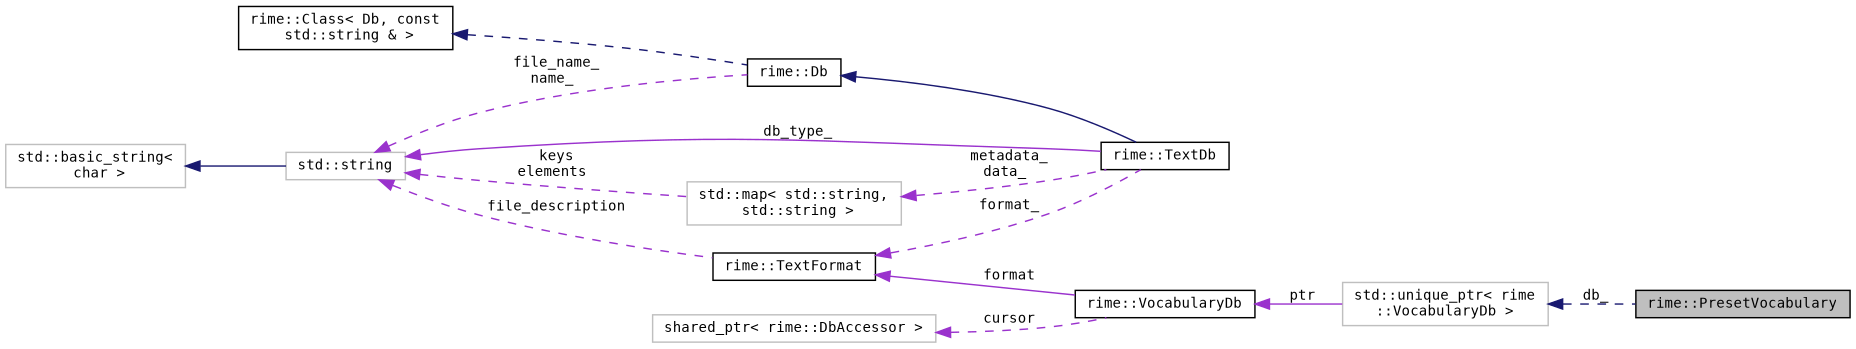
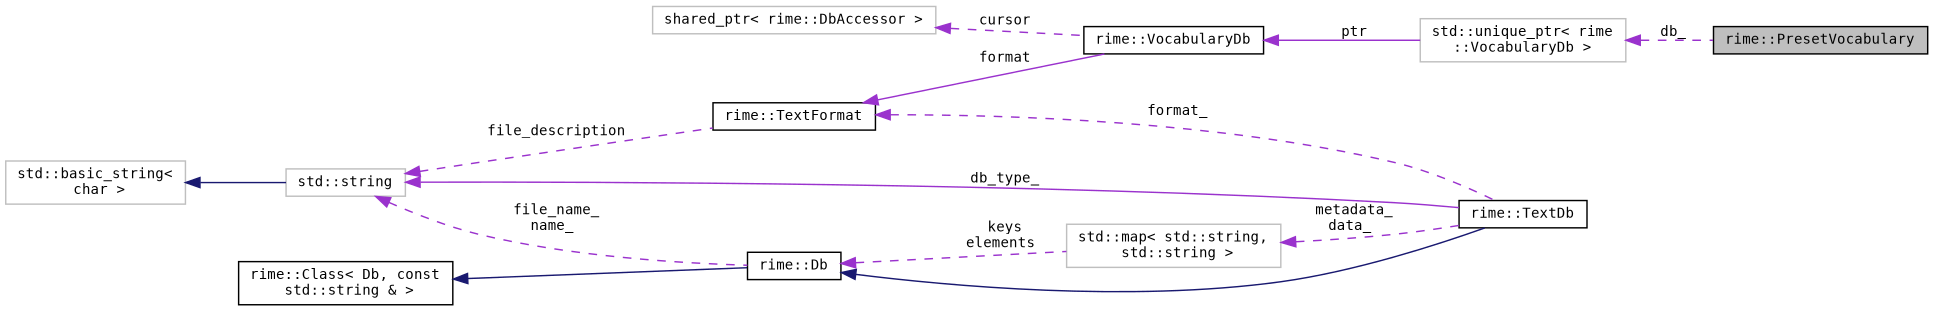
edge "rime::Db" -> "rime::Class< Db, const std::string & >": style dashed -> solid
edge "std::map< std::string, std::string >" -> "std::string": now "std::map< std::string, std::string >" -> "rime::Db"
edge "rime::PresetVocabulary" -> "std::unique_ptr< rime ::VocabularyDb >": color midnightblue -> darkorchid3
